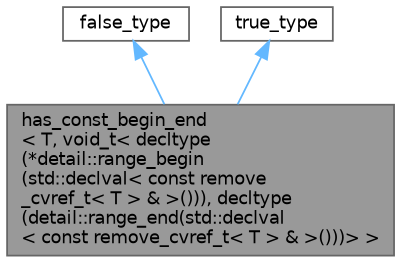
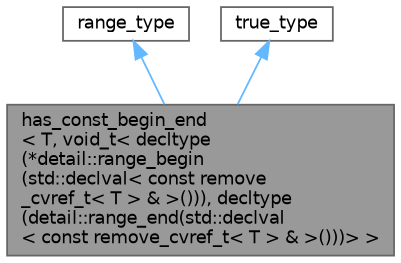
node "false_type": label "false_type" -> "range_type"
